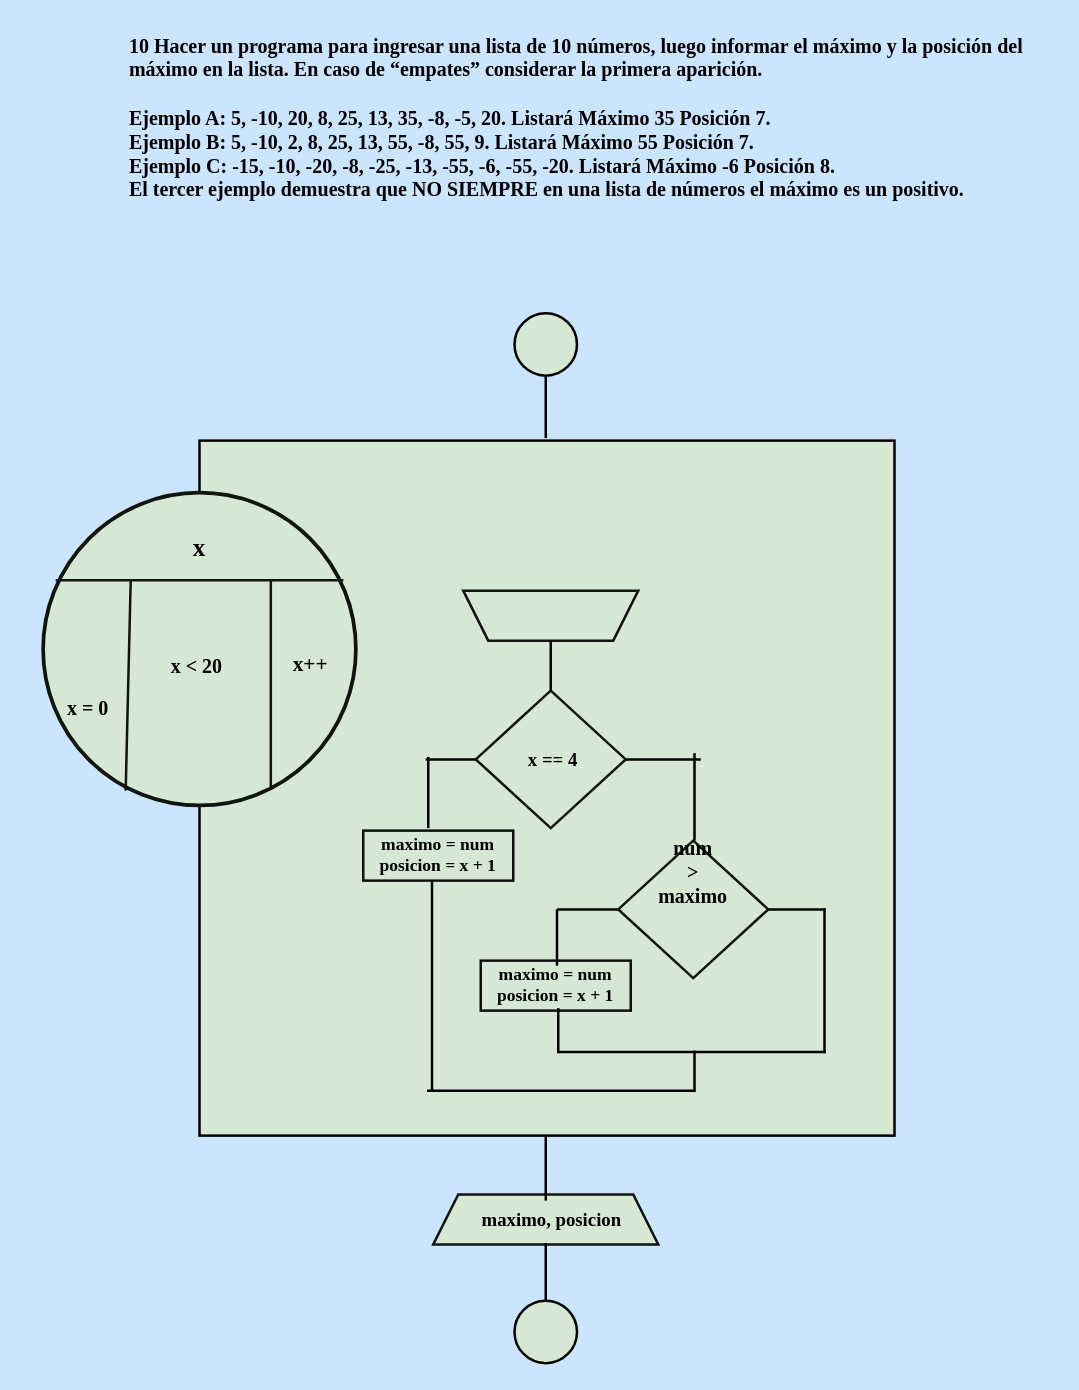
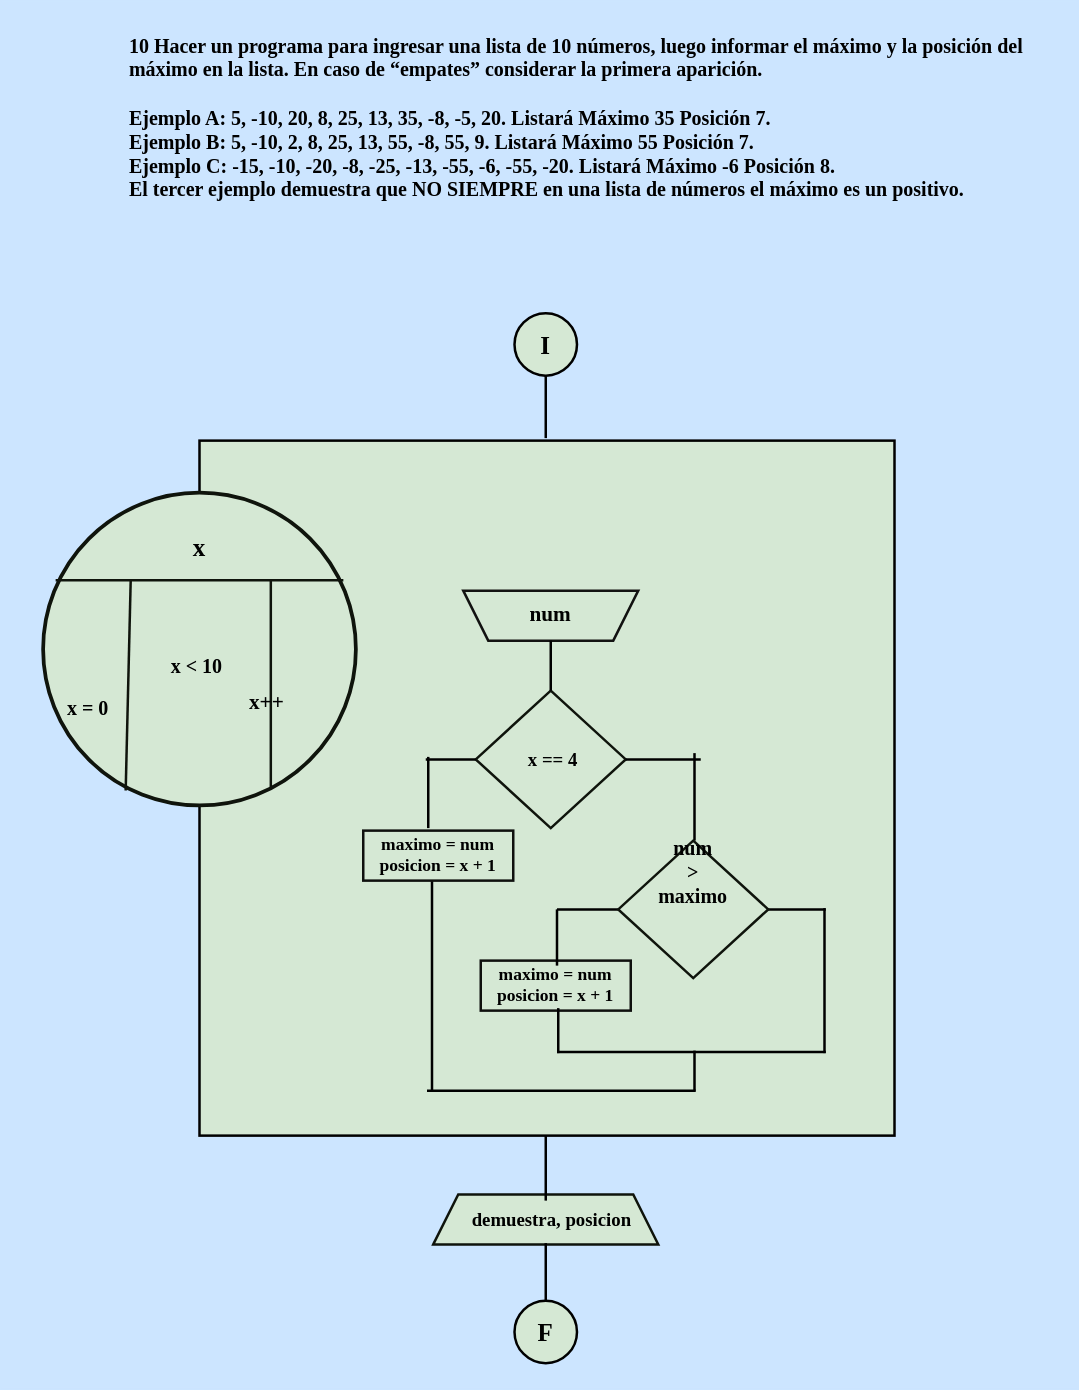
node "I": added
node "num": added
node "x < 20": label "x < 20" -> "x < 10"
node "x++": moved (311, 666) -> (267, 703)
node "maximo, posicion": label "maximo, posicion" -> "demuestra, posicion"
node "F": added
